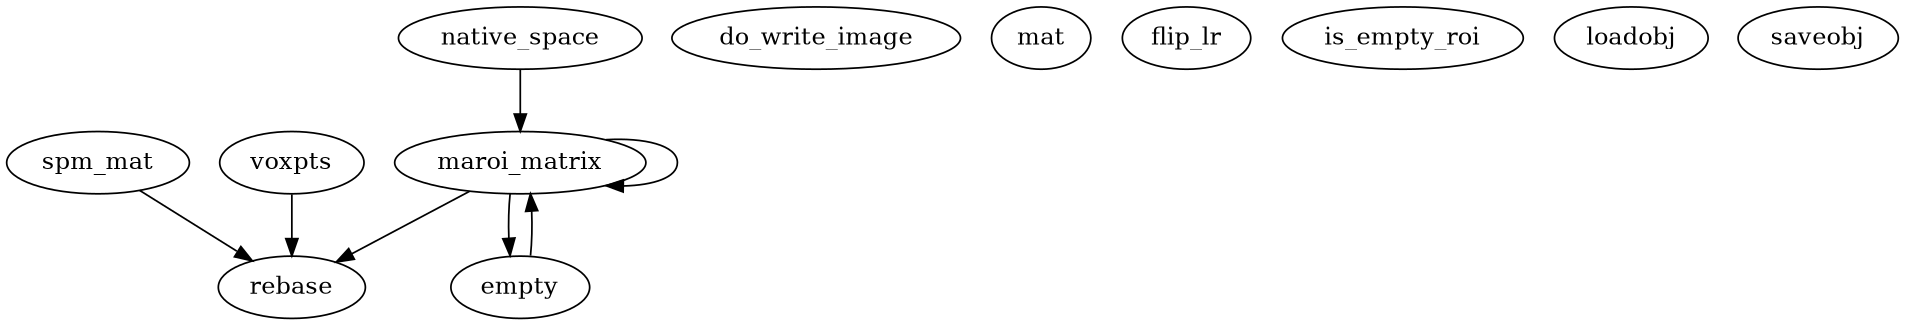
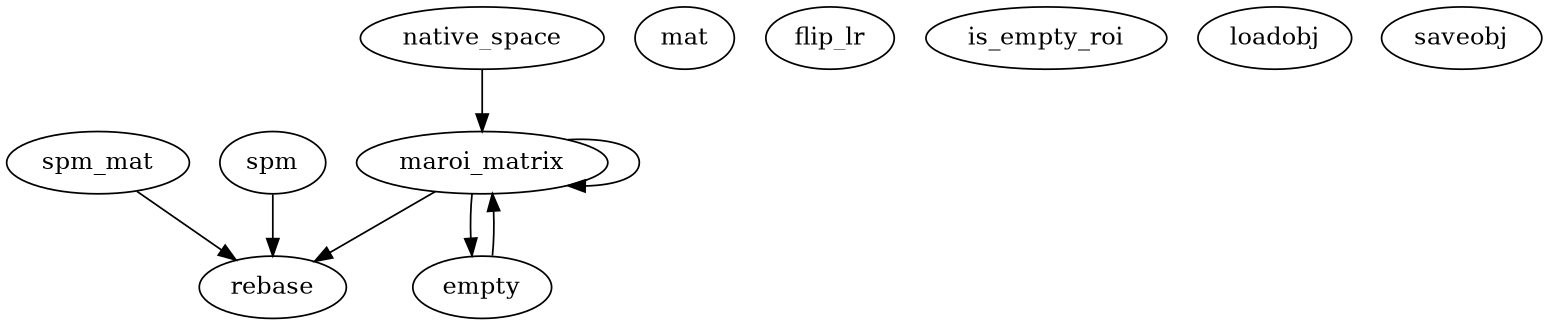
node "do_write_image": removed
node "voxpts": label "voxpts" -> "spm"
